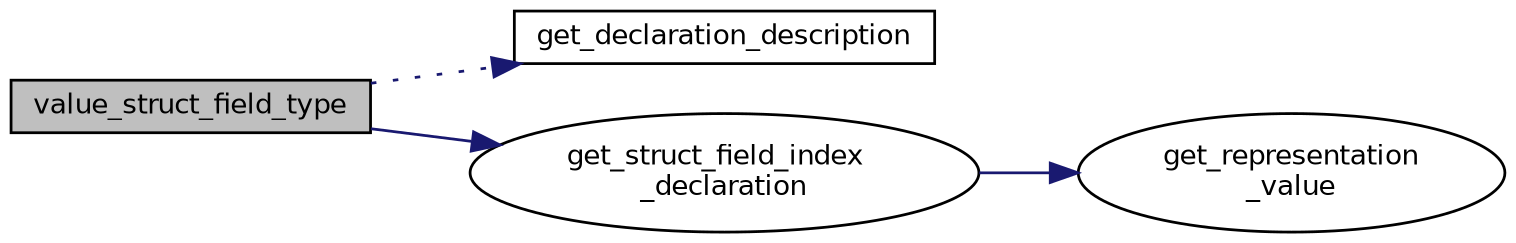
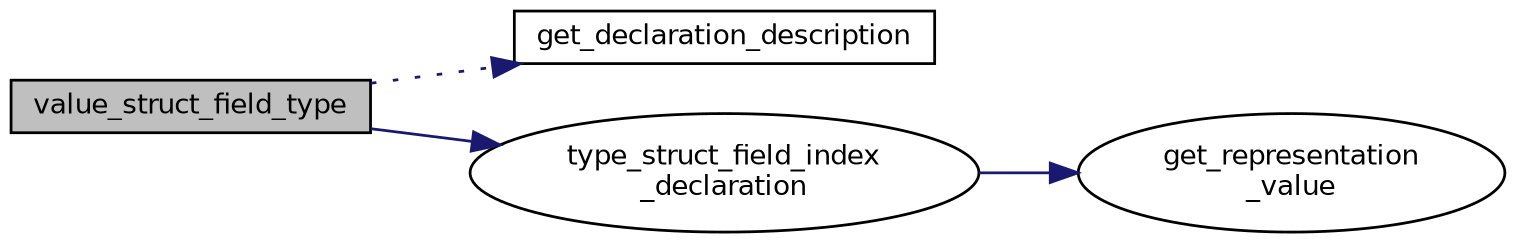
node "get_struct_field_index _declaration": label "get_struct_field_index _declaration" -> "type_struct_field_index _declaration"
